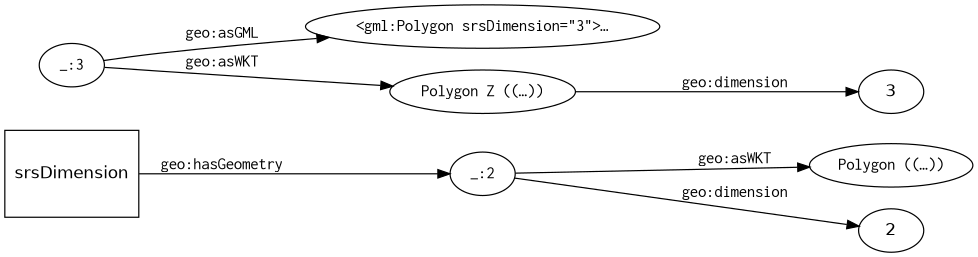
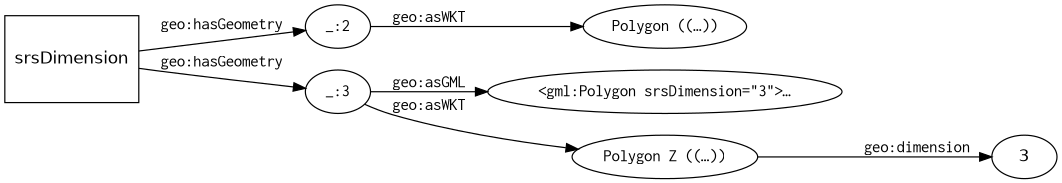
edge "srsDimension" -> "_:3": added, label "geo:hasGeometry"
node "2": removed
